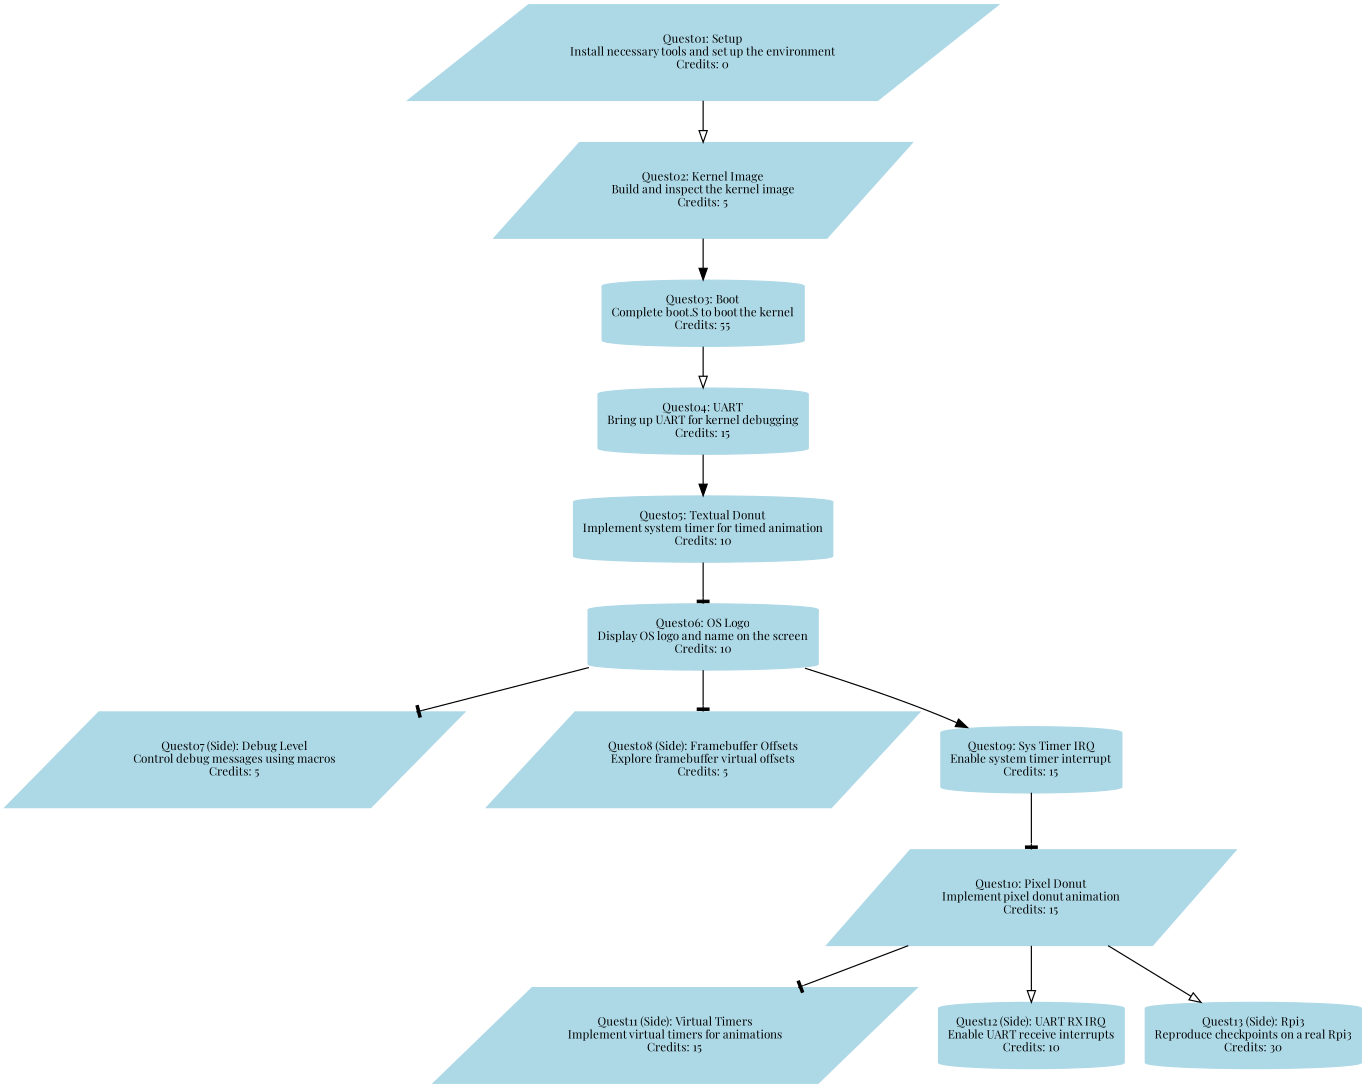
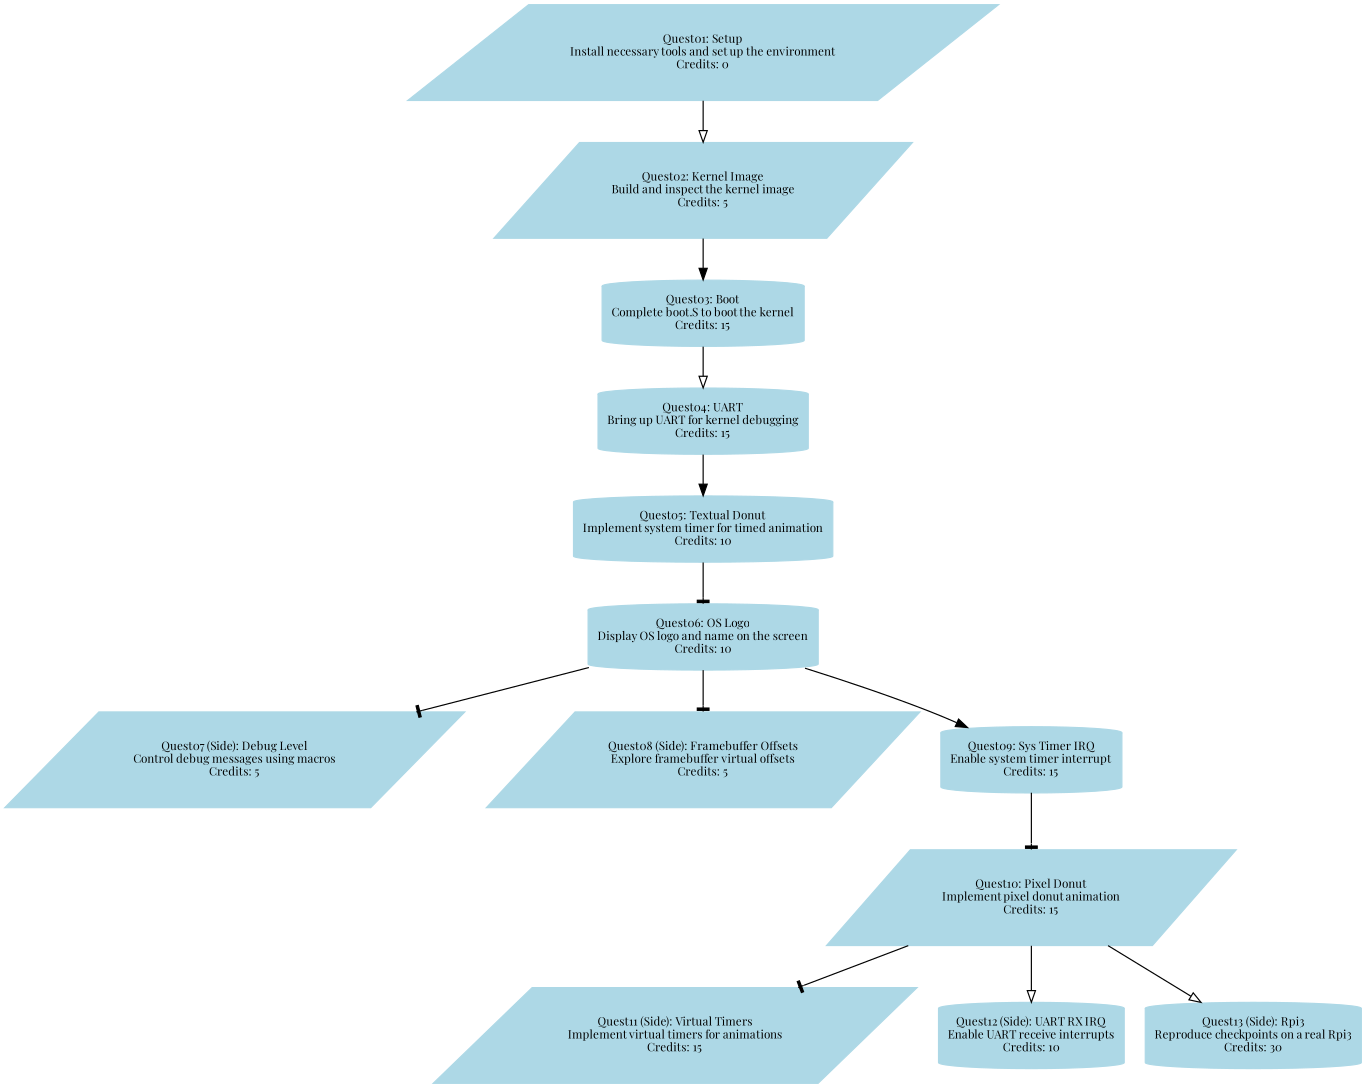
node "Quest03: Boot Complete boot.S to boot the kernel Credits: 55": label "Quest03: Boot Complete boot.S to boot the kernel Credits: 55" -> "Quest03: Boot Complete boot.S to boot the kernel Credits: 15"
